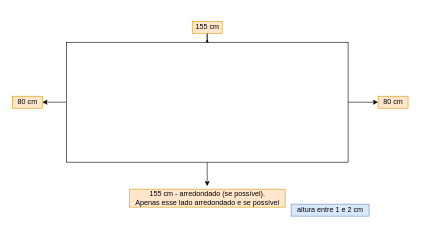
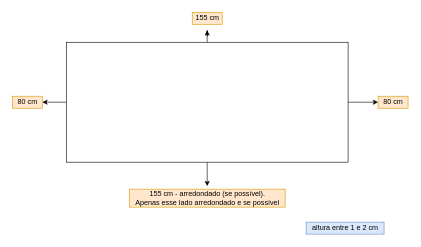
node "155 cm": moved (207, 27) -> (207, 18)
node "altura entre 1 e 2 cm": moved (330, 210) -> (345, 228)
